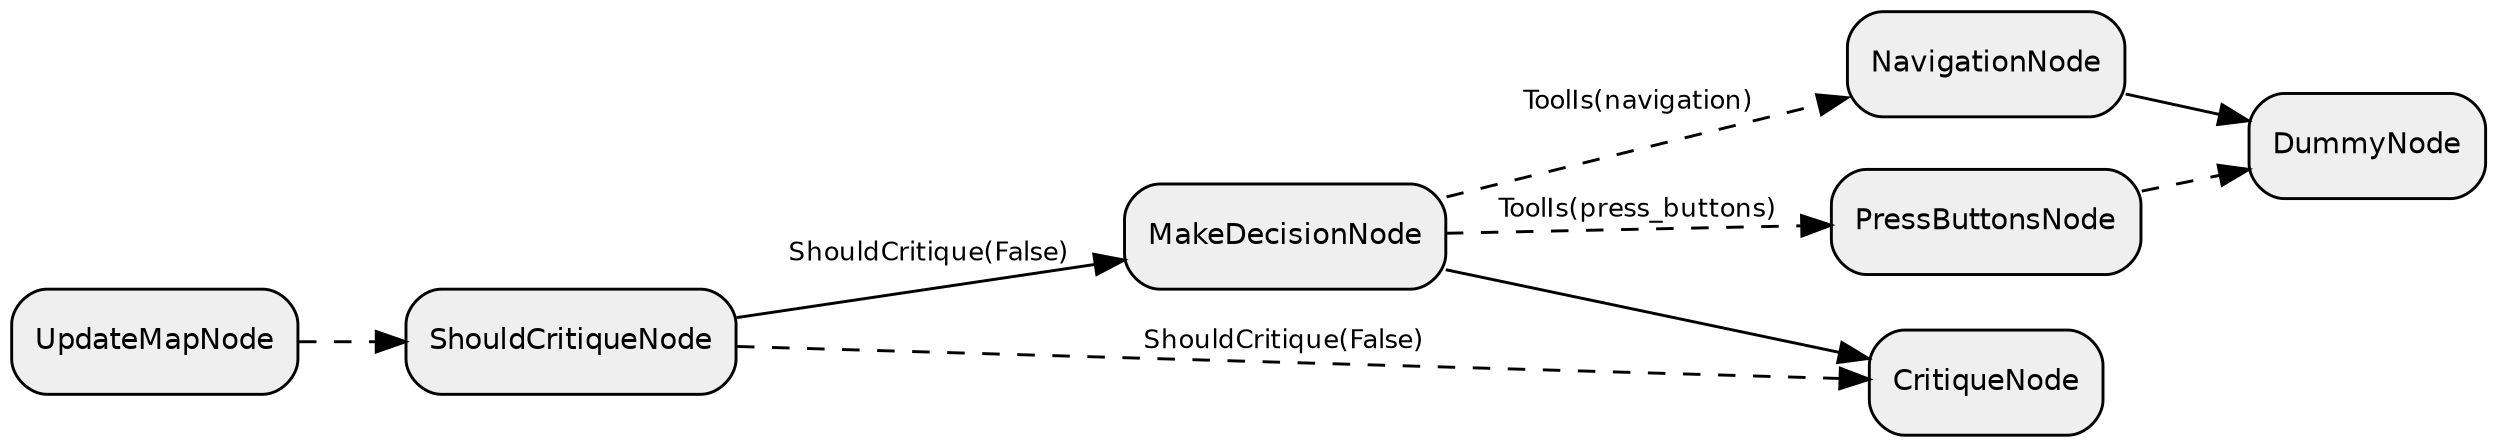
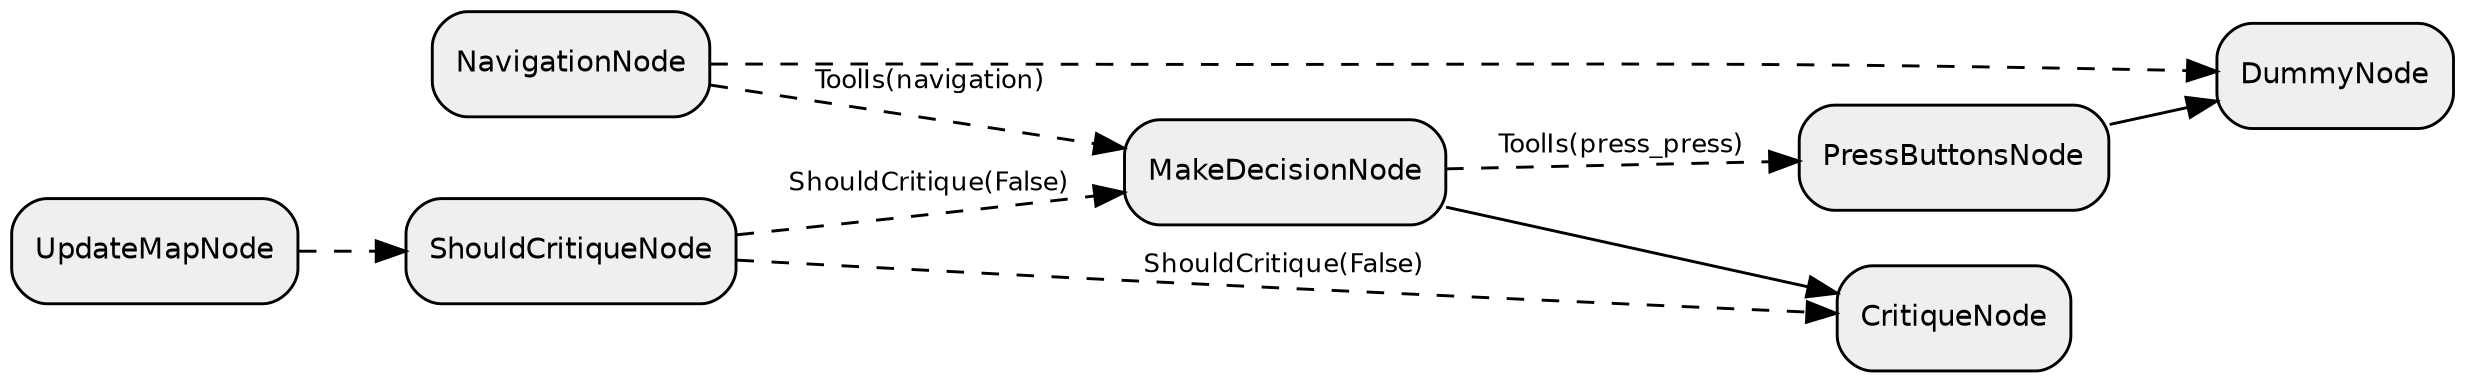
edge "NavigationNode" -> "DummyNode": style solid -> dashed
edge "MakeDecisionNode" -> "NavigationNode": reversed
edge "PressButtonsNode" -> "DummyNode": style dashed -> solid
edge "MakeDecisionNode" -> "PressButtonsNode": label "ToolIs(press_buttons)" -> "ToolIs(press_press)"
edge "ShouldCritiqueNode" -> "MakeDecisionNode": style solid -> dashed
